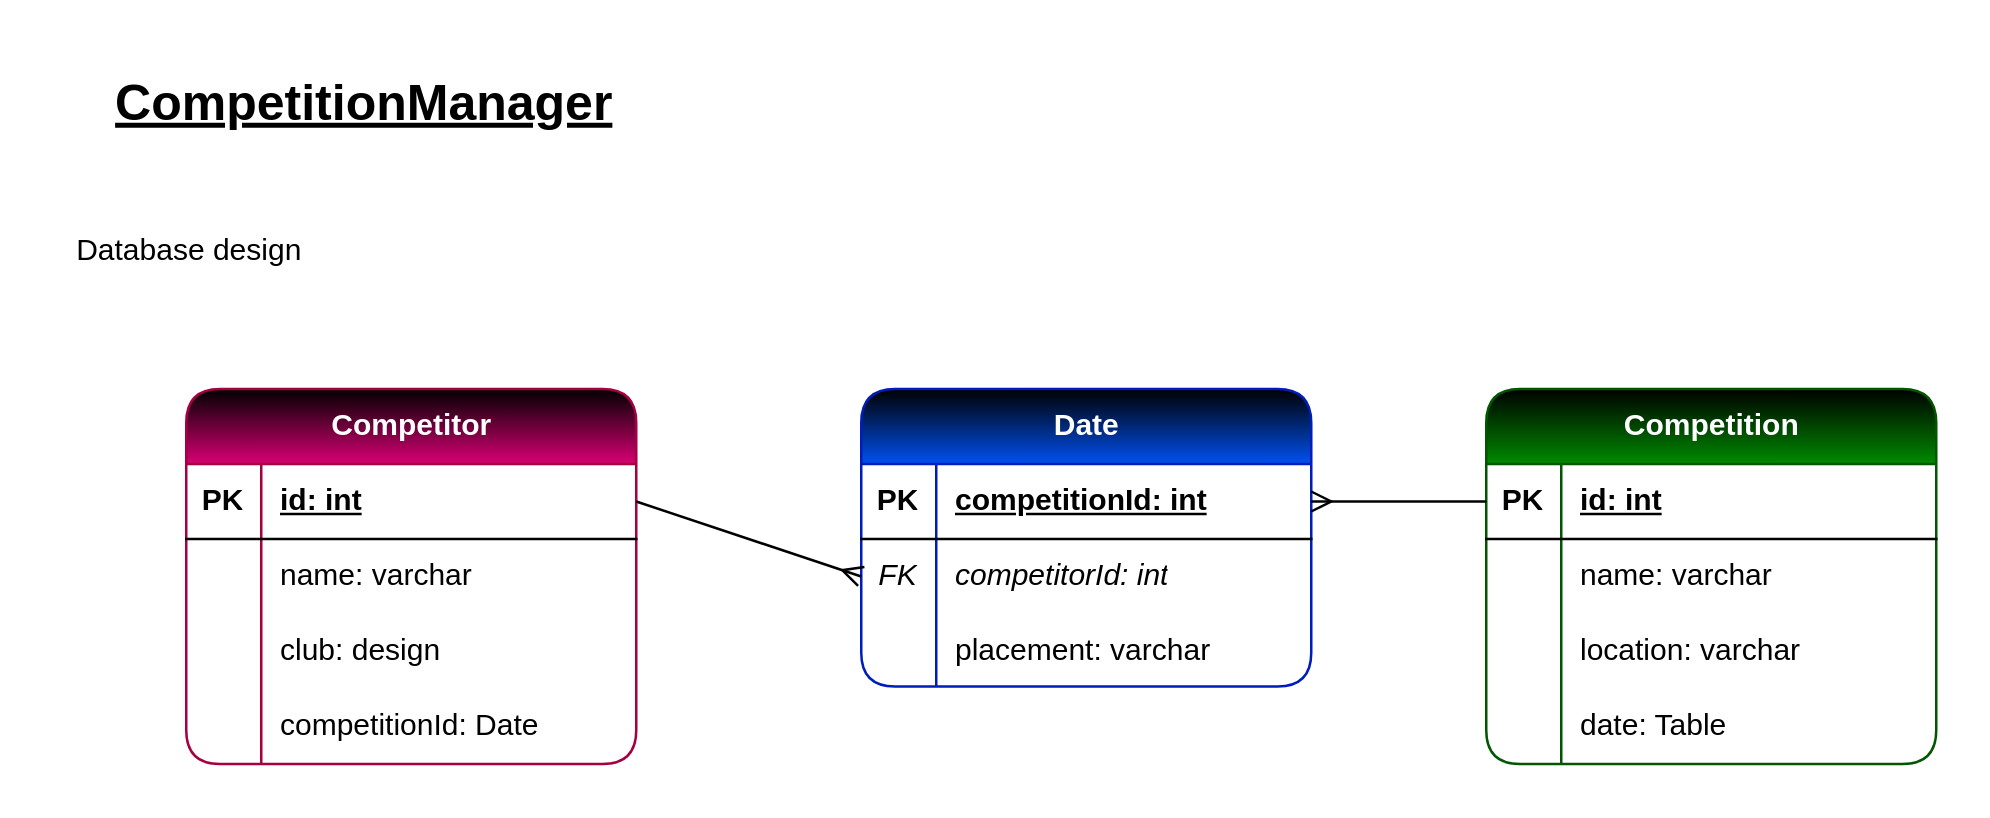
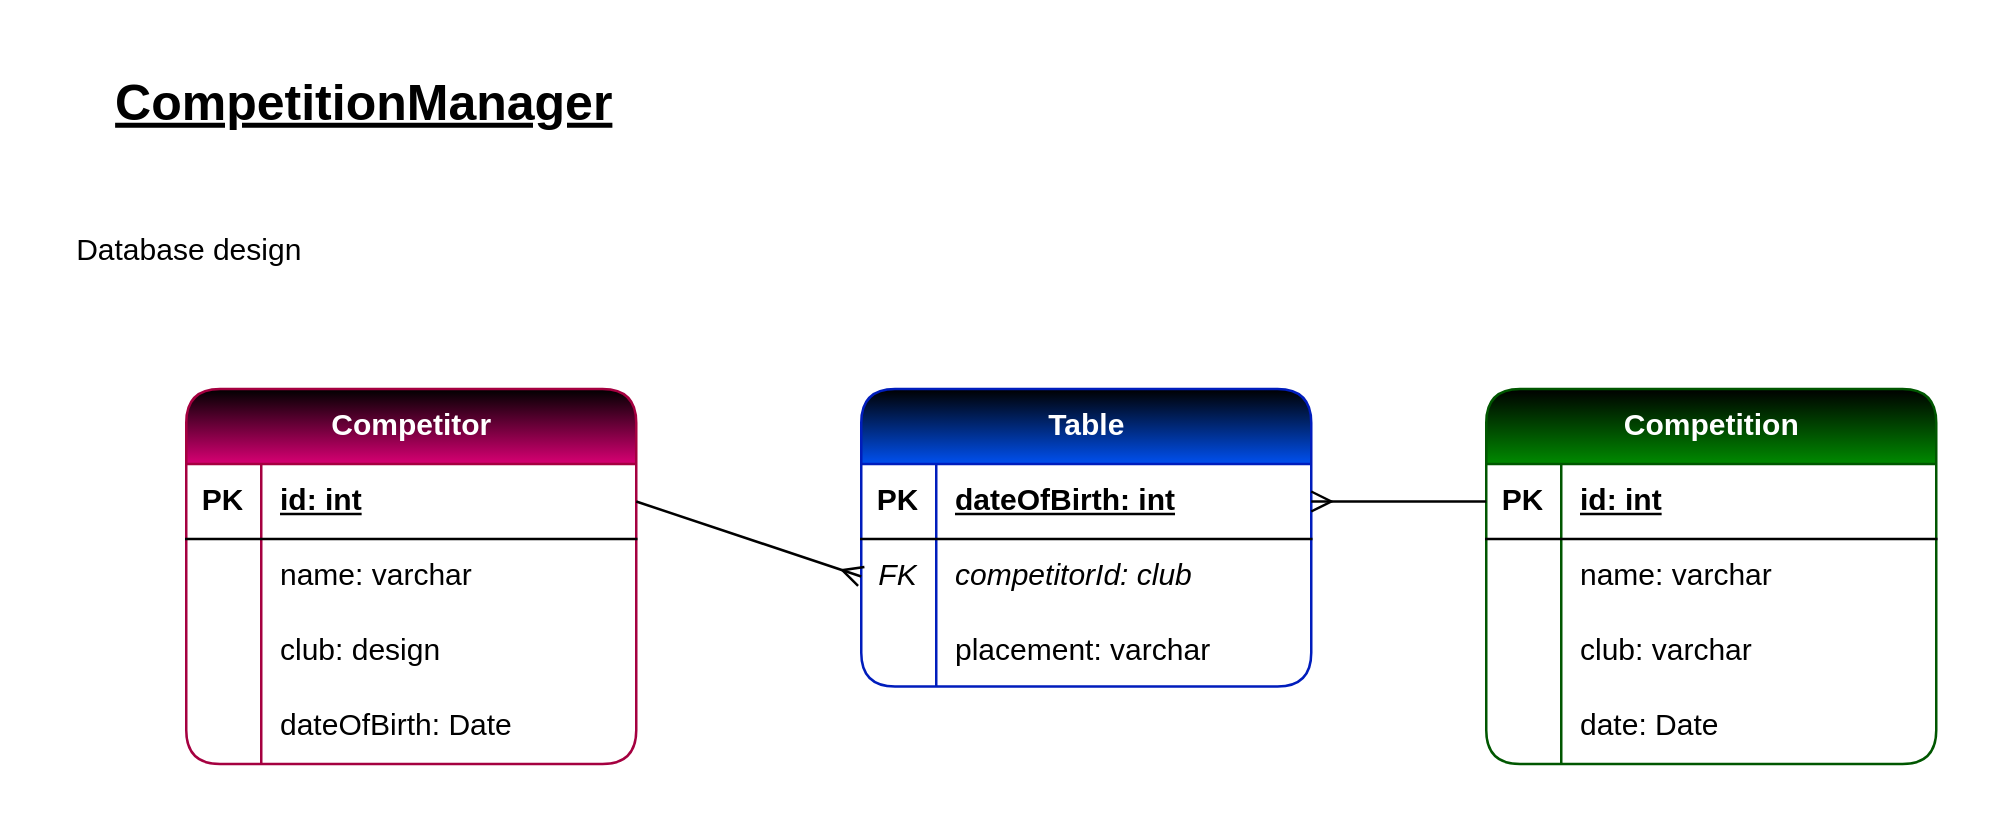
node "Date": label "Date" -> "Table"
node "competitionId: int": label "competitionId: int" -> "dateOfBirth: int"
node "competitorId: int": label "competitorId: int" -> "competitorId: club"
node "location: varchar": label "location: varchar" -> "club: varchar"
node "competitionId: Date": label "competitionId: Date" -> "dateOfBirth: Date"
node "date: Table": label "date: Table" -> "date: Date"
